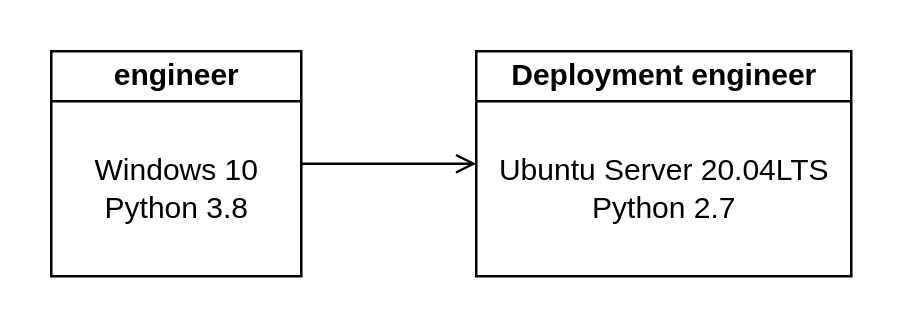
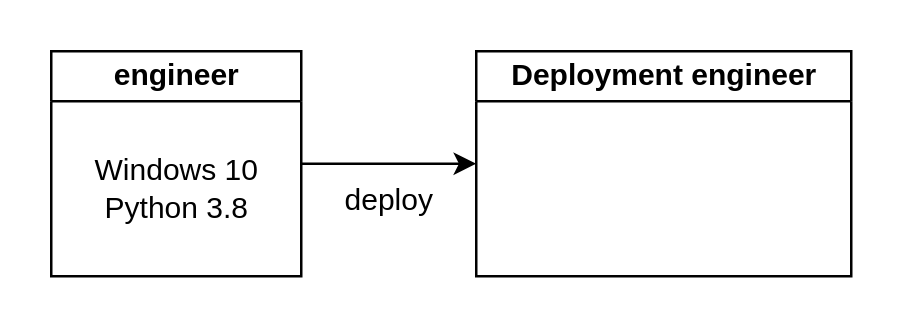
edge "engineer" -> "Deployment engineer": arrowhead open -> classic
node "Ubuntu Server 20.04LTS Python 2.7": removed
node "deploy": added
